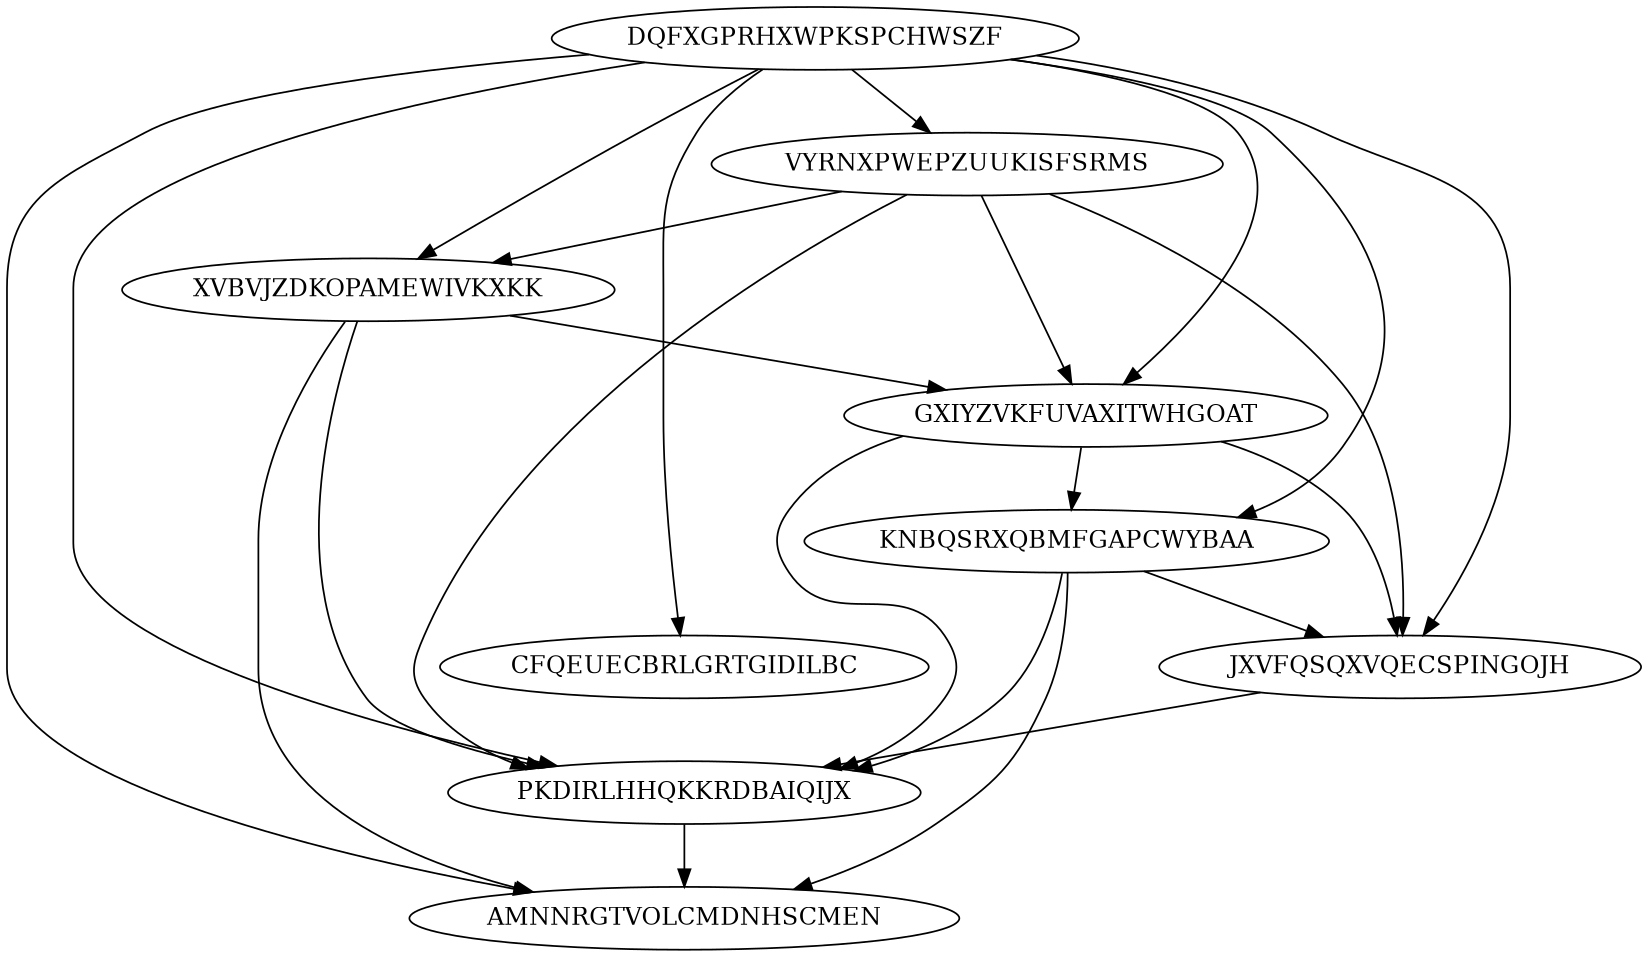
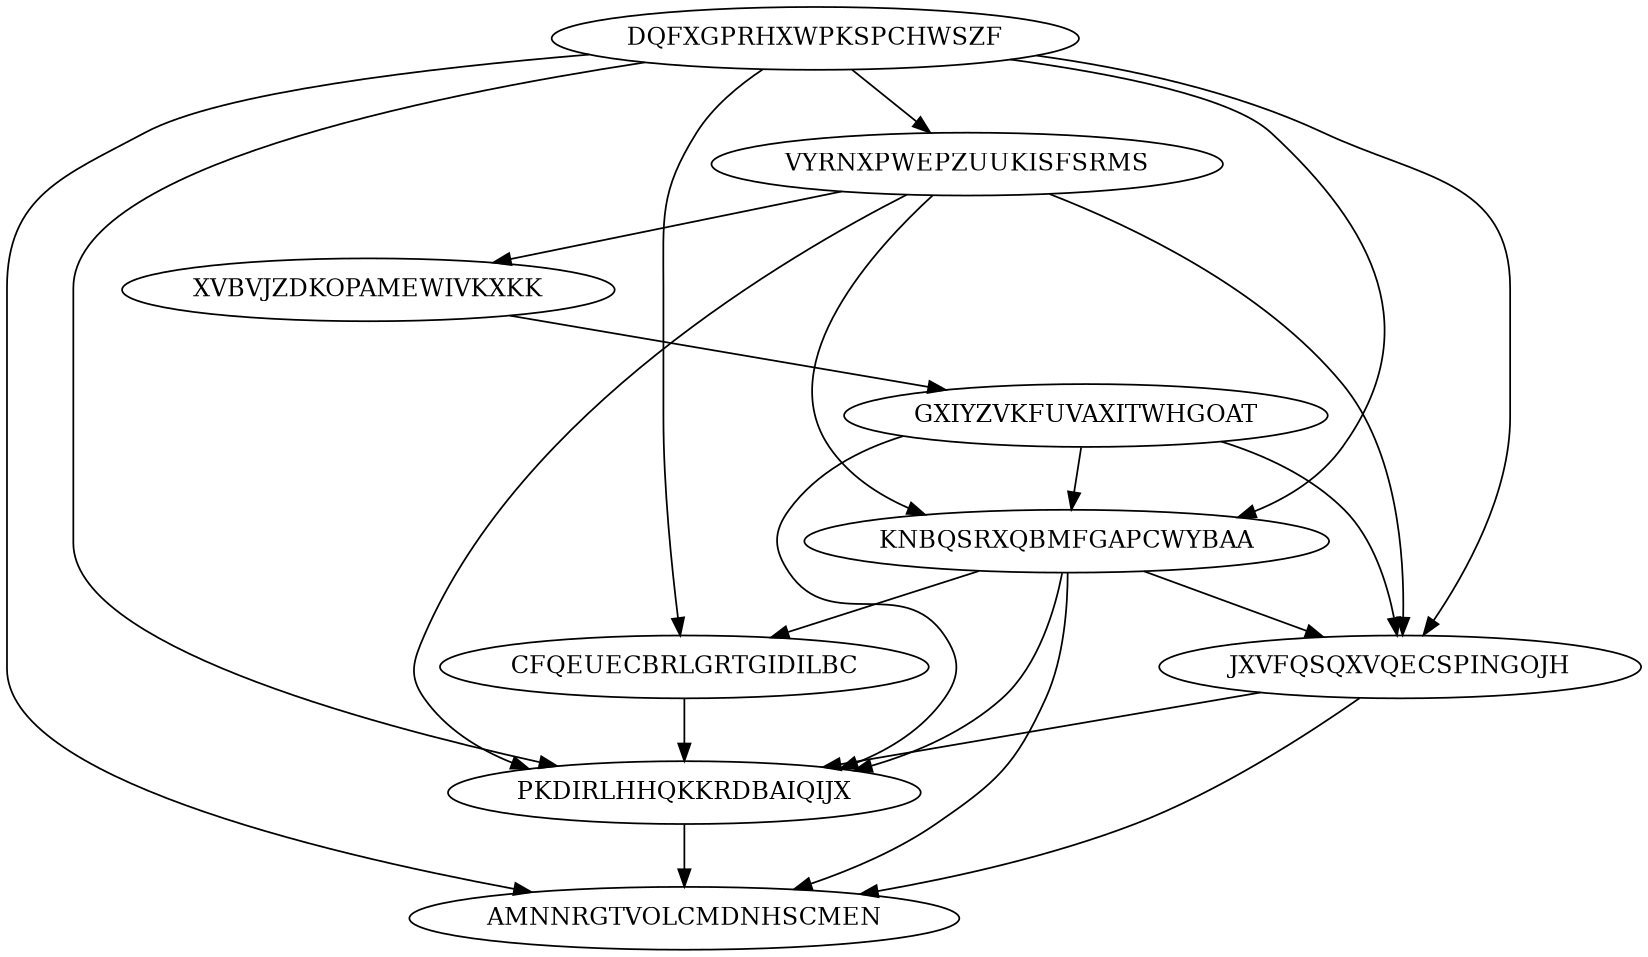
edge "DQFXGPRHXWPKSPCHWSZF" -> "GXIYZVKFUVAXITWHGOAT": removed
edge "DQFXGPRHXWPKSPCHWSZF" -> "XVBVJZDKOPAMEWIVKXKK": removed
edge "VYRNXPWEPZUUKISFSRMS" -> "GXIYZVKFUVAXITWHGOAT": now "VYRNXPWEPZUUKISFSRMS" -> "KNBQSRXQBMFGAPCWYBAA"
edge "KNBQSRXQBMFGAPCWYBAA" -> "CFQEUECBRLGRTGIDILBC": added
edge "XVBVJZDKOPAMEWIVKXKK" -> "PKDIRLHHQKKRDBAIQIJX": now "CFQEUECBRLGRTGIDILBC" -> "PKDIRLHHQKKRDBAIQIJX"
edge "XVBVJZDKOPAMEWIVKXKK" -> "AMNNRGTVOLCMDNHSCMEN": now "JXVFQSQXVQECSPINGOJH" -> "AMNNRGTVOLCMDNHSCMEN"
